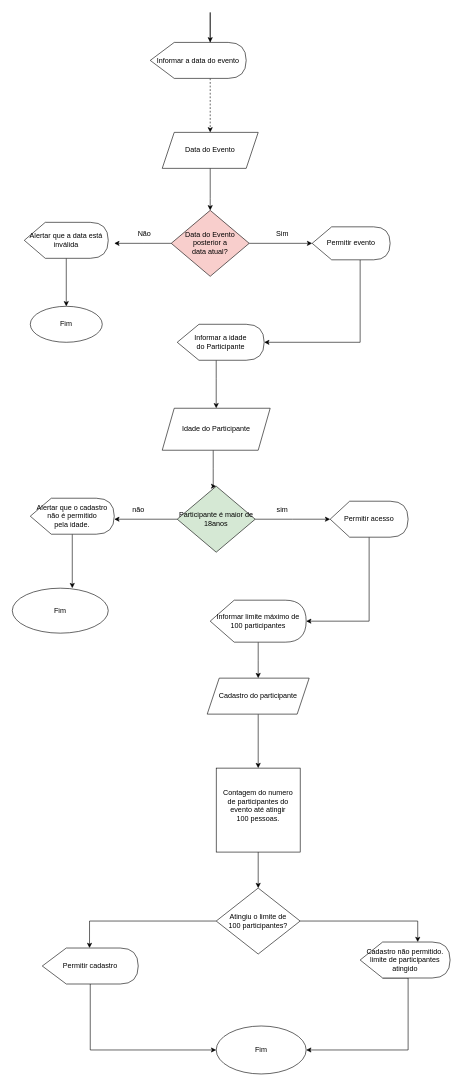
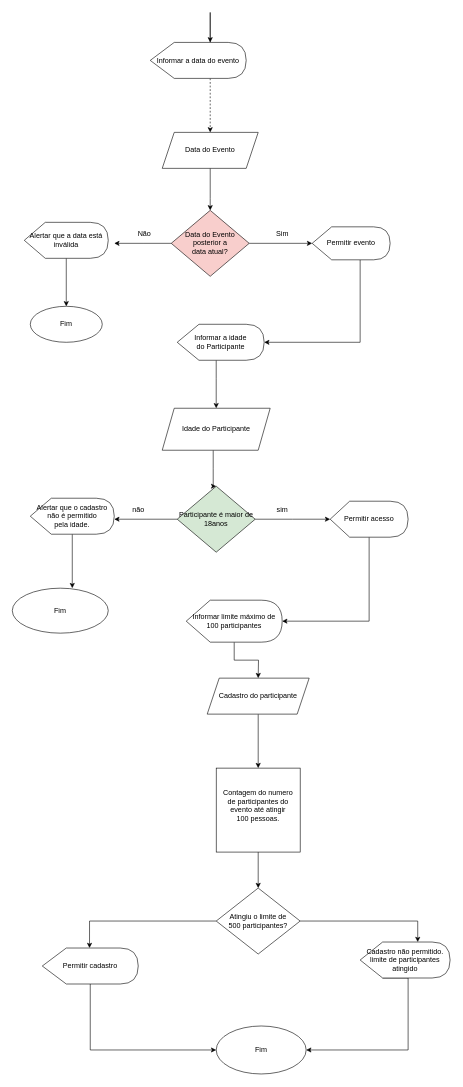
node "Informar limite máximo de 100 participantes": moved (258, 621) -> (234, 621)
node "Atingiu o limite de 100 participantes?": label "Atingiu o limite de 100 participantes?" -> "Atingiu o limite de 500 participantes?"
